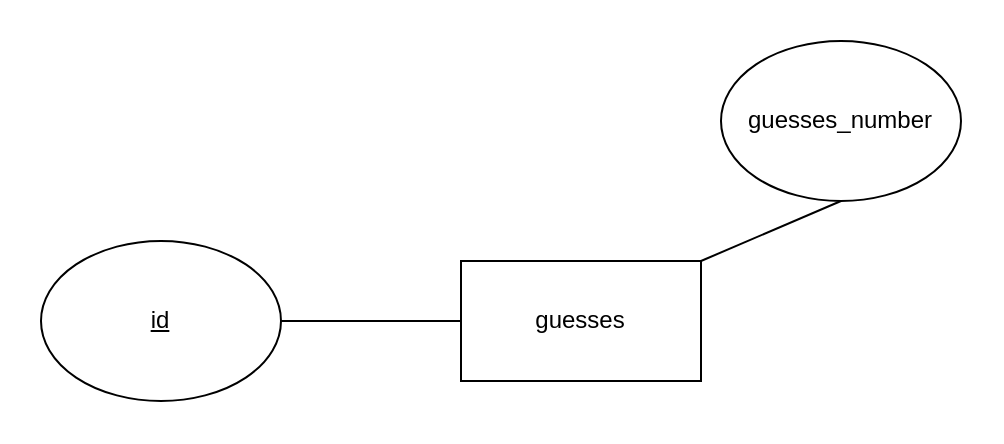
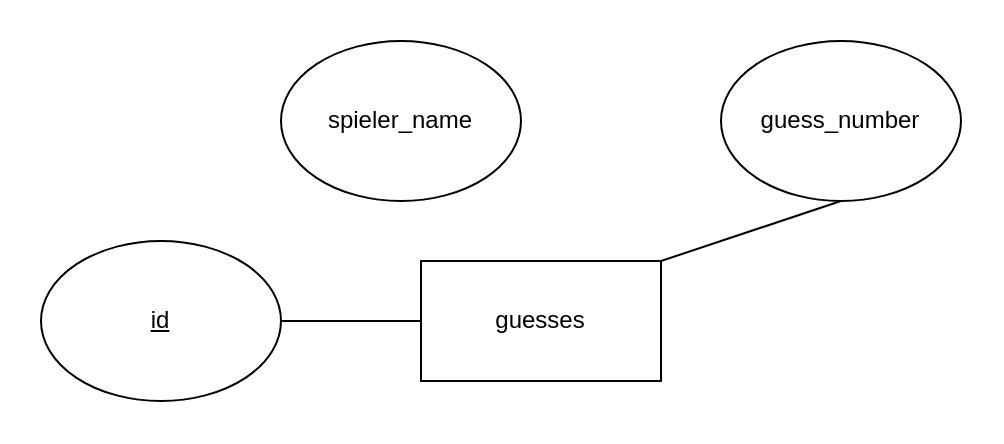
node "spieler_name": added
node "guesses_number": label "guesses_number" -> "guess_number"
node "guesses": moved (581, 321) -> (541, 321)
